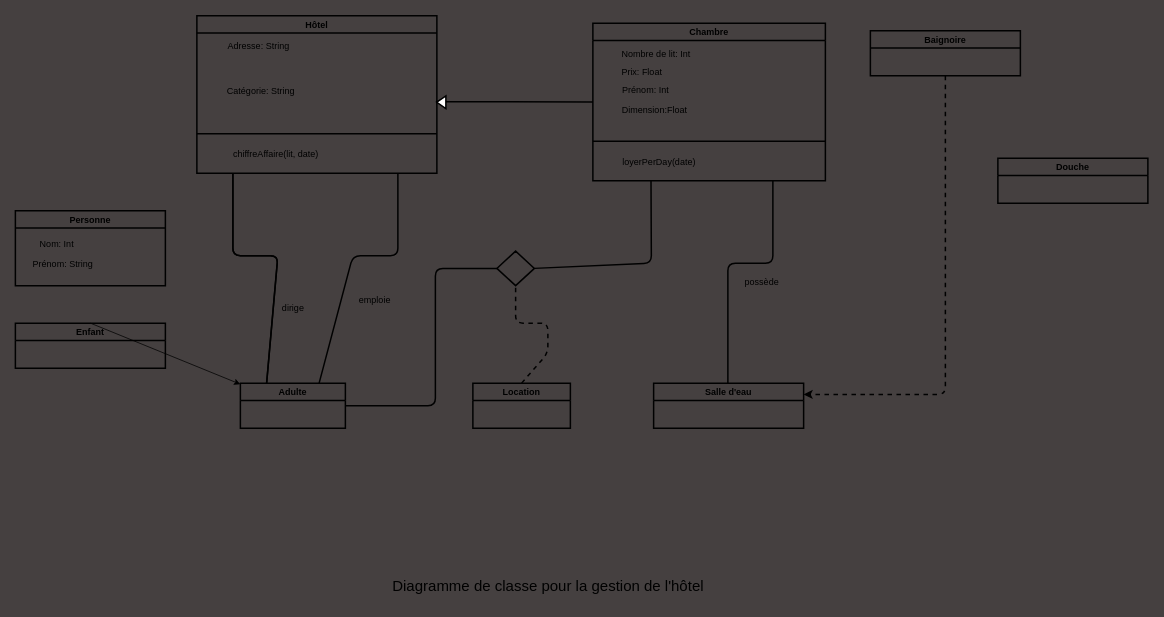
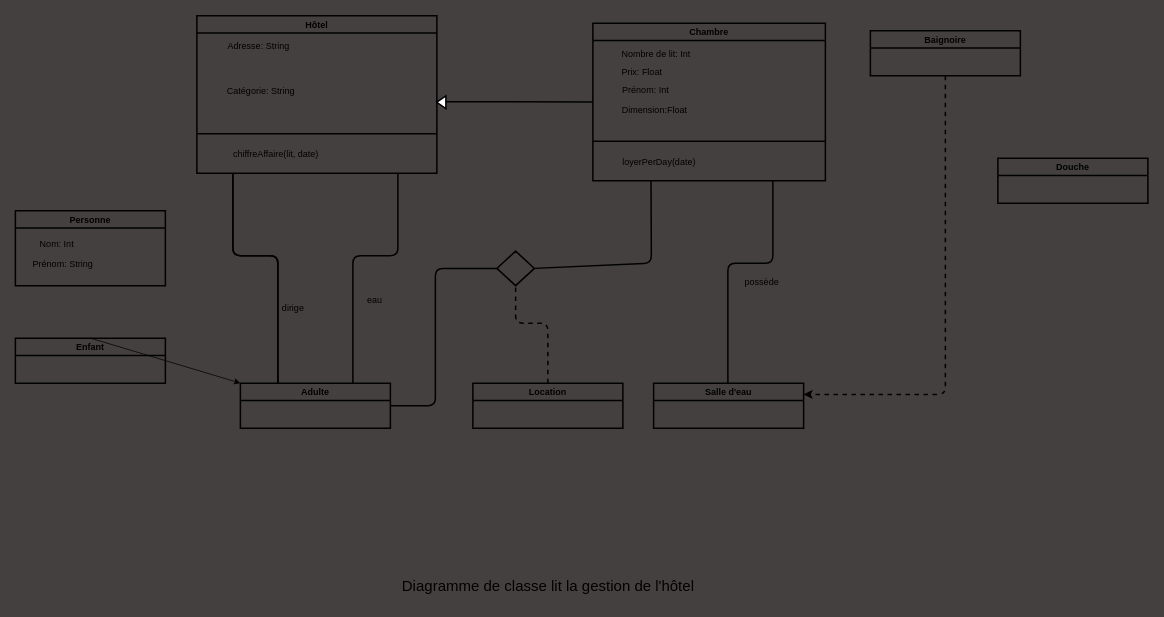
node "emploie": label "emploie" -> "eau"
node "Enfant": moved (90, 345) -> (90, 360)
node "Adulte": size 105x45 -> 150x45
node "Location": size 98x45 -> 150x45
node "Diagramme de classe pour la gestion de l'hôtel": label "Diagramme de classe pour la gestion de l'hôtel" -> "Diagramme de classe lit la gestion de l'hôtel"
